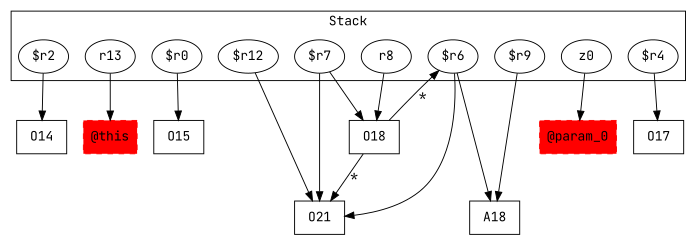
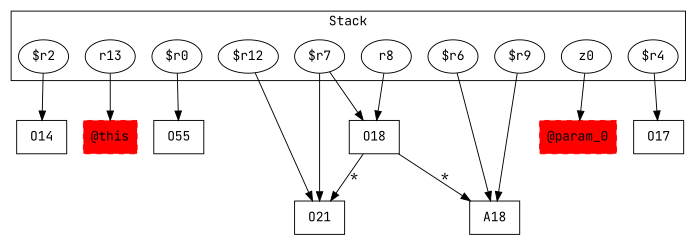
edge "O18" -> "$r6": now "O18" -> "A18"
node "O15": label "O15" -> "O55"
edge "$r6" -> "O21": removed
